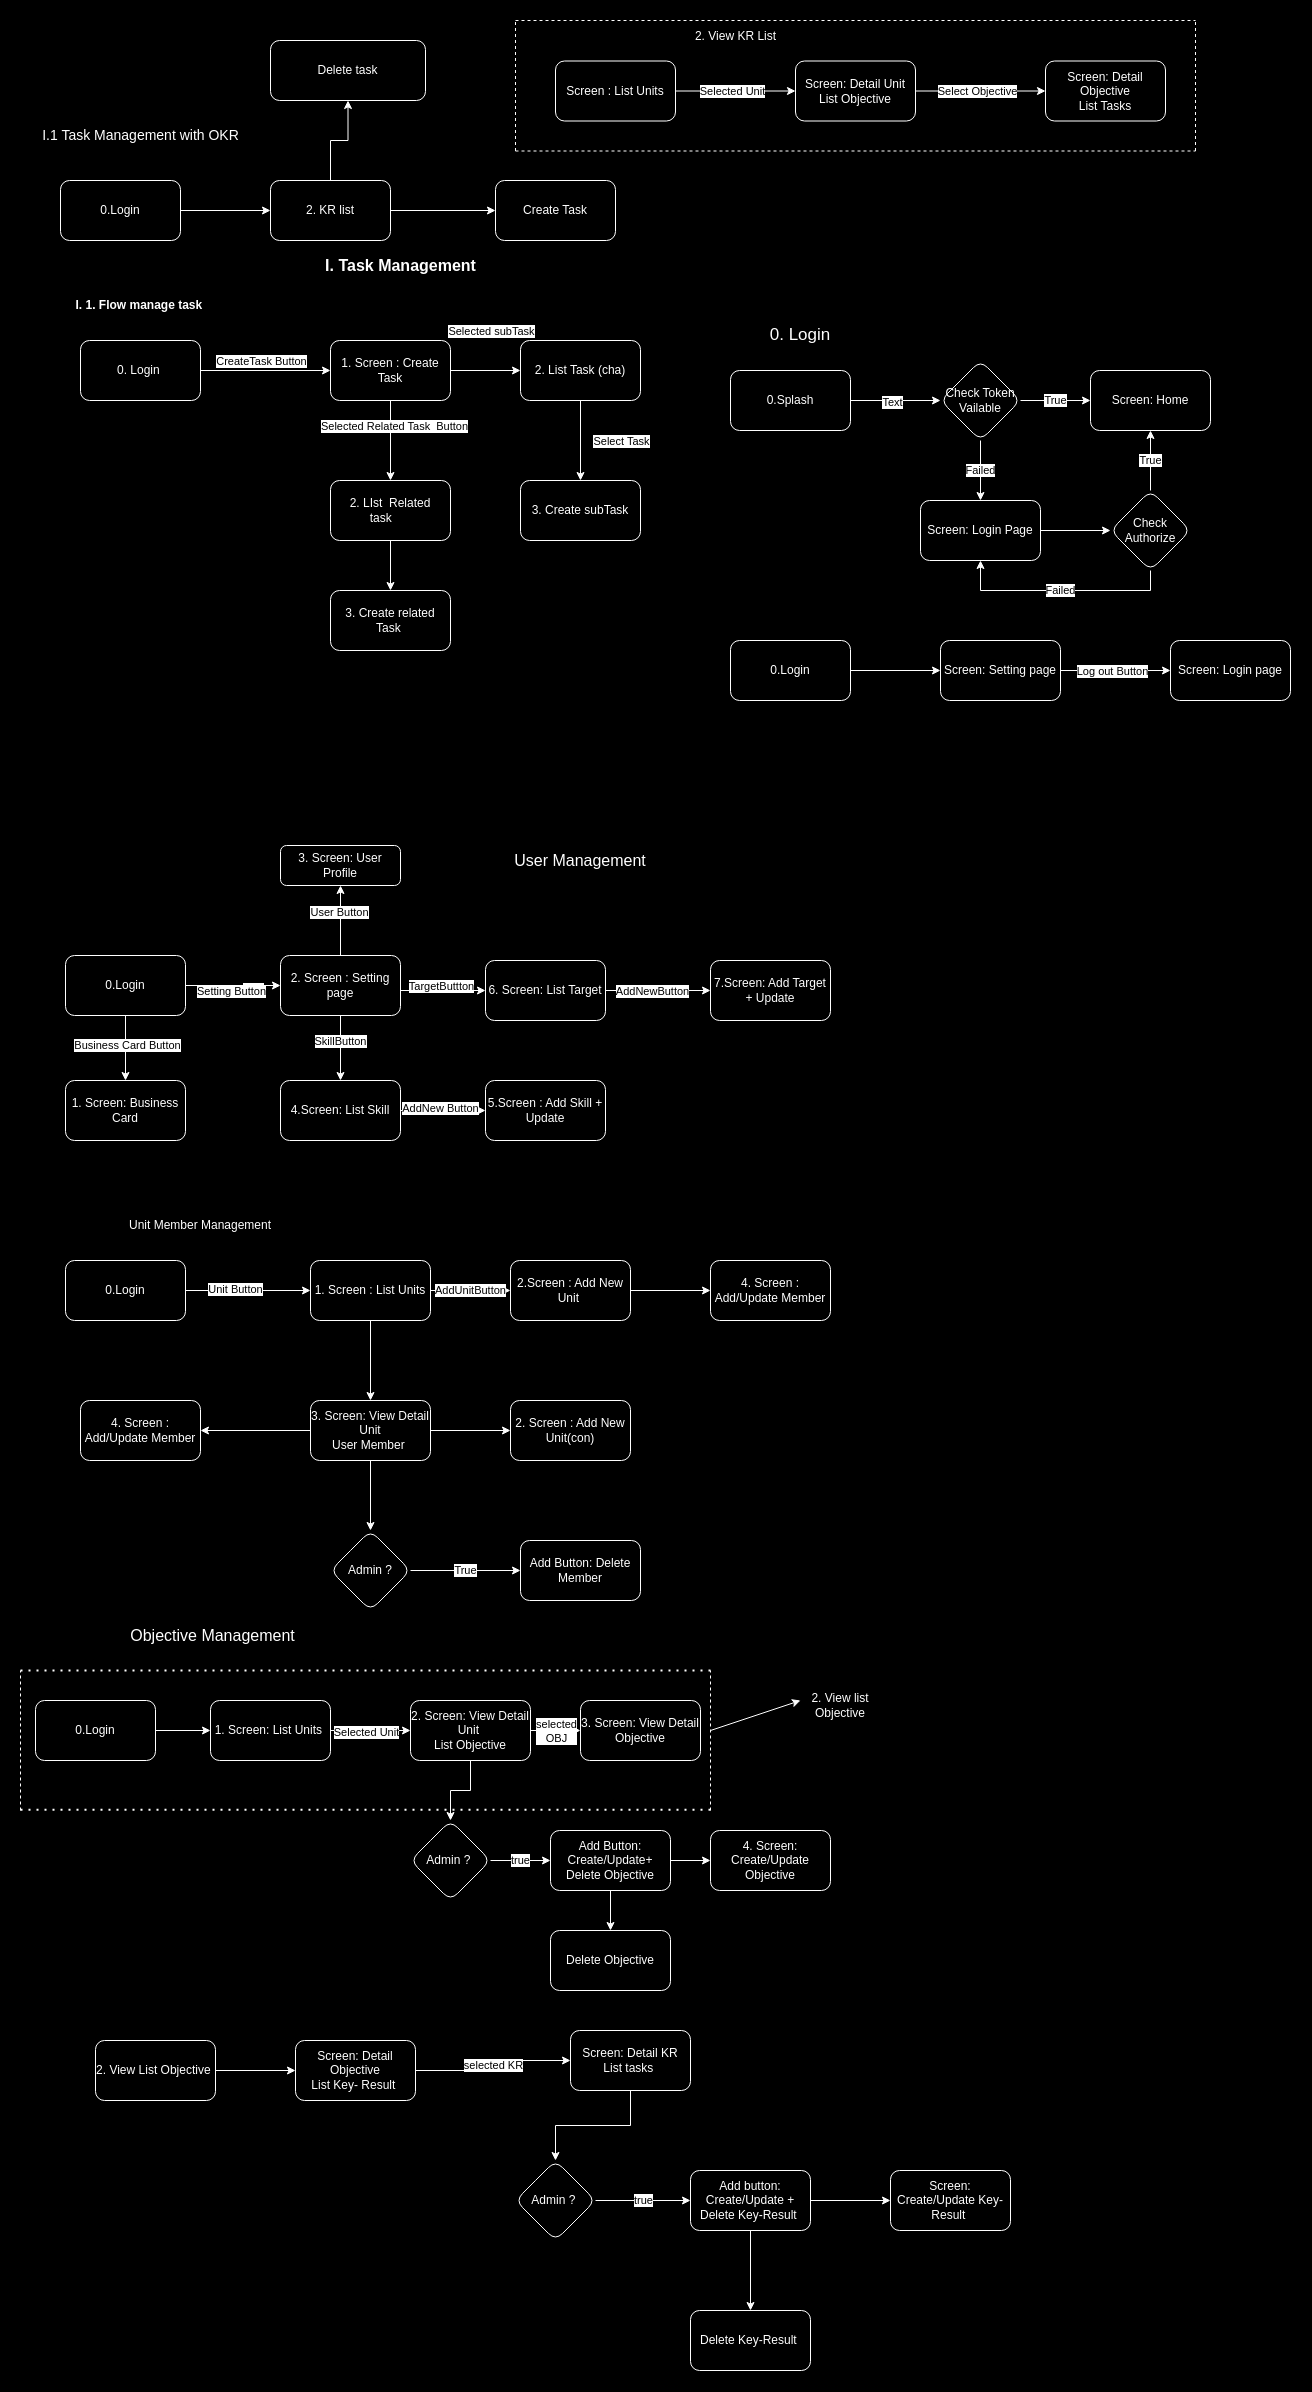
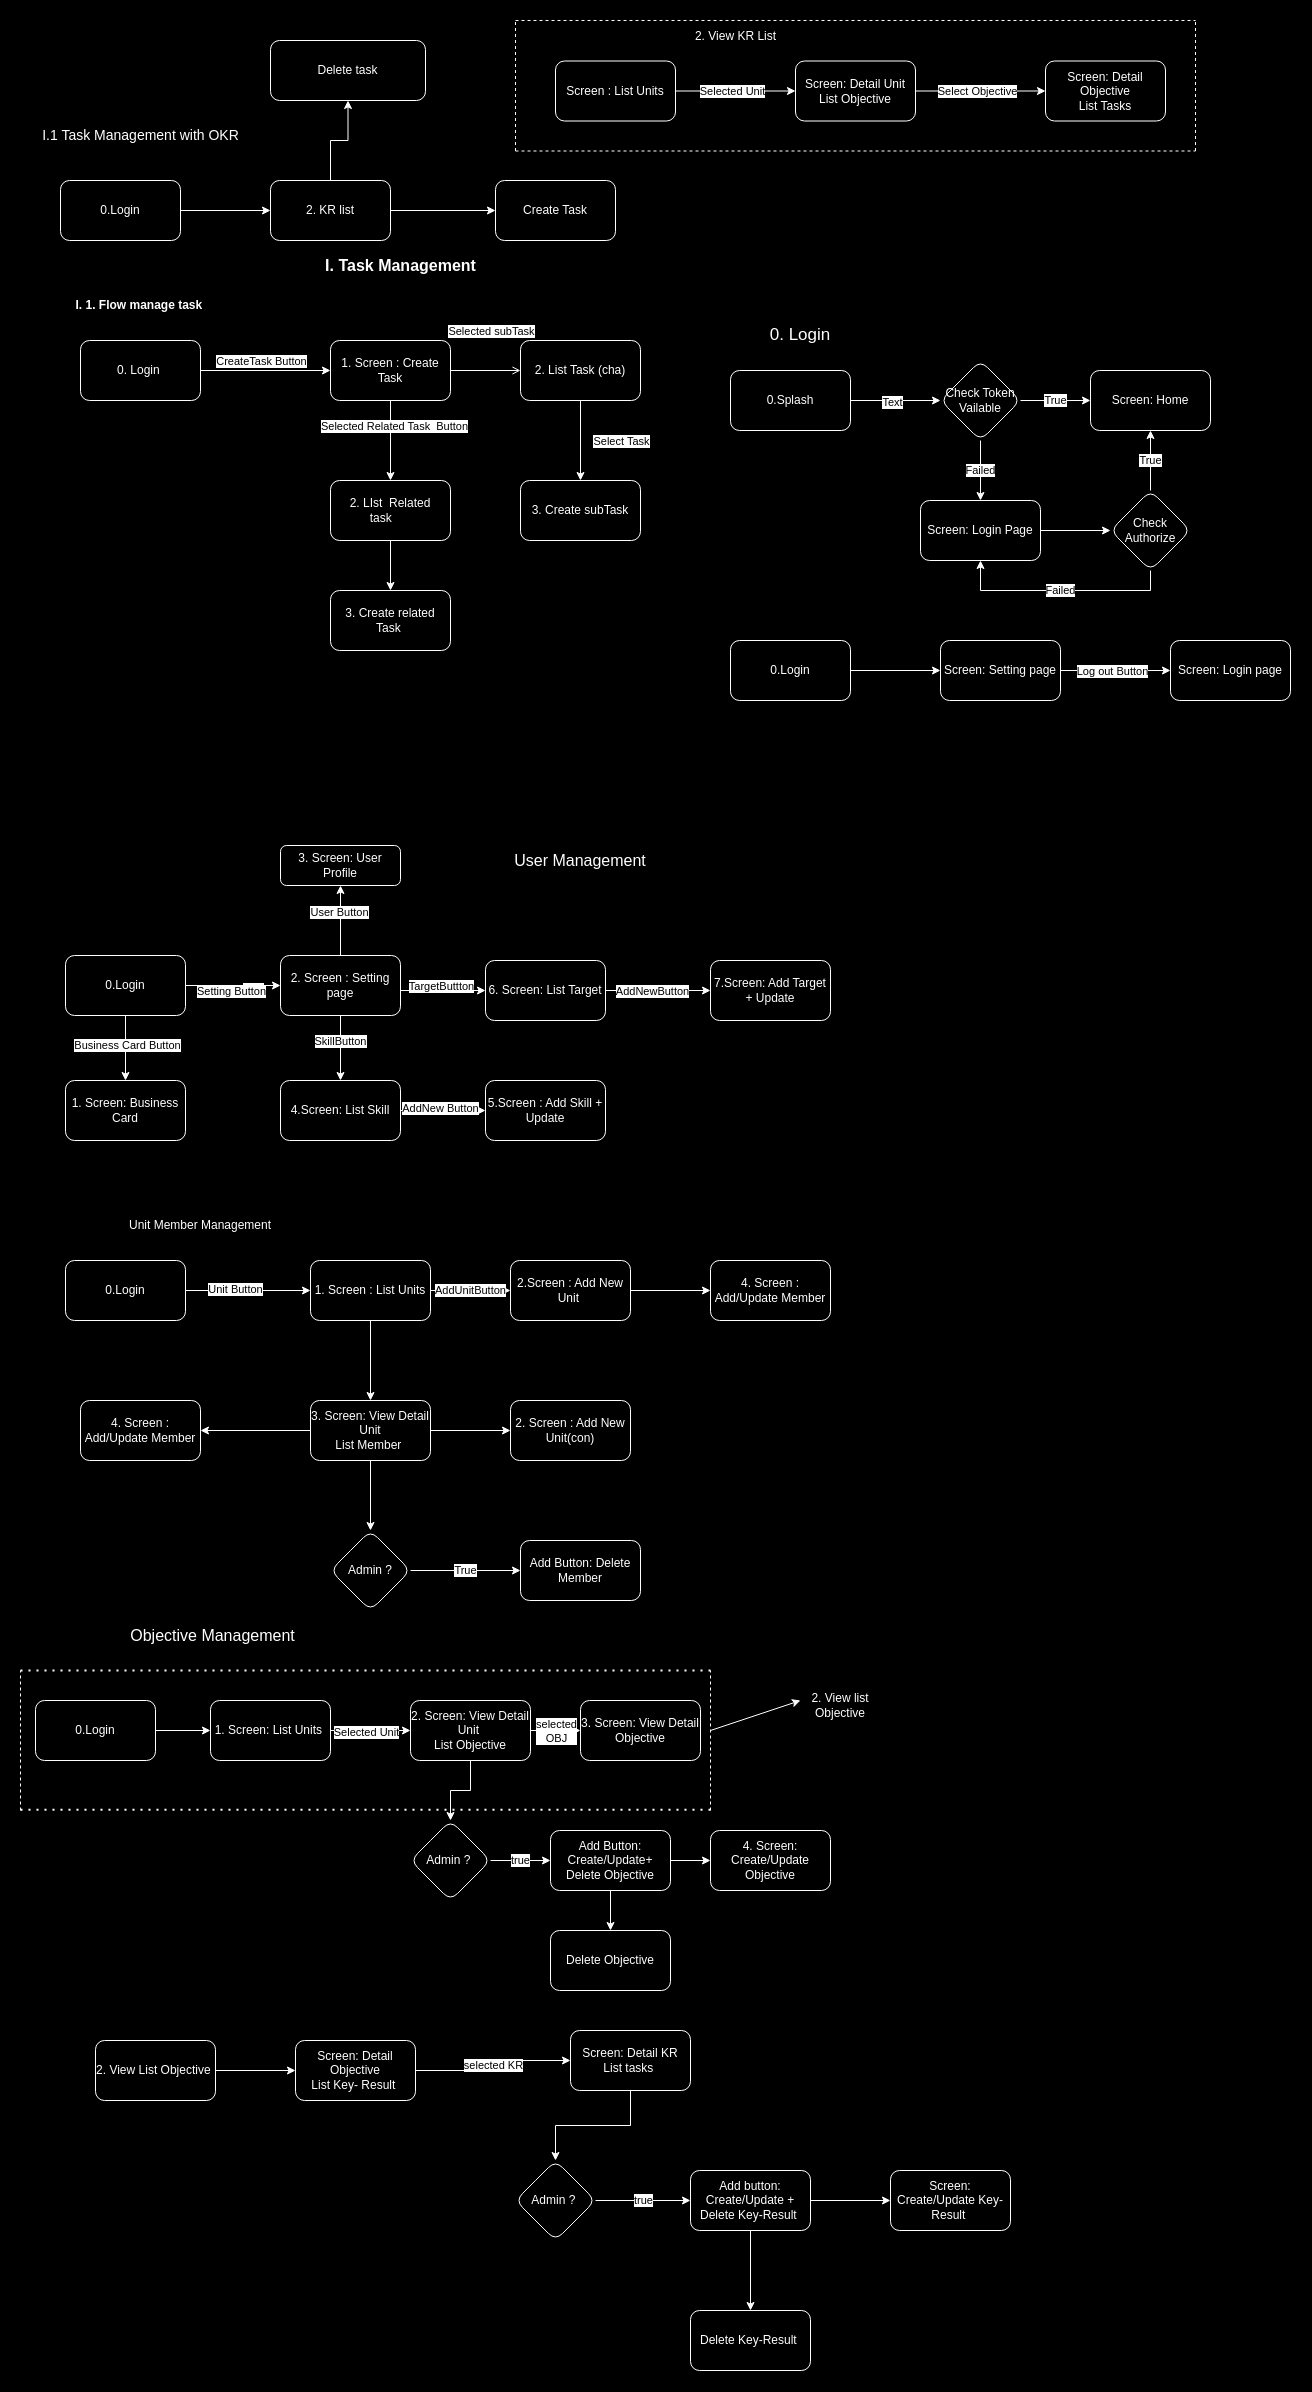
edge "1. Screen : Create Task" -> "2. List Task (cha)": arrowhead classic -> open
node "3. Screen: View Detail Unit User Member": label "3. Screen: View Detail Unit User Member" -> "3. Screen: View Detail Unit List Member"
